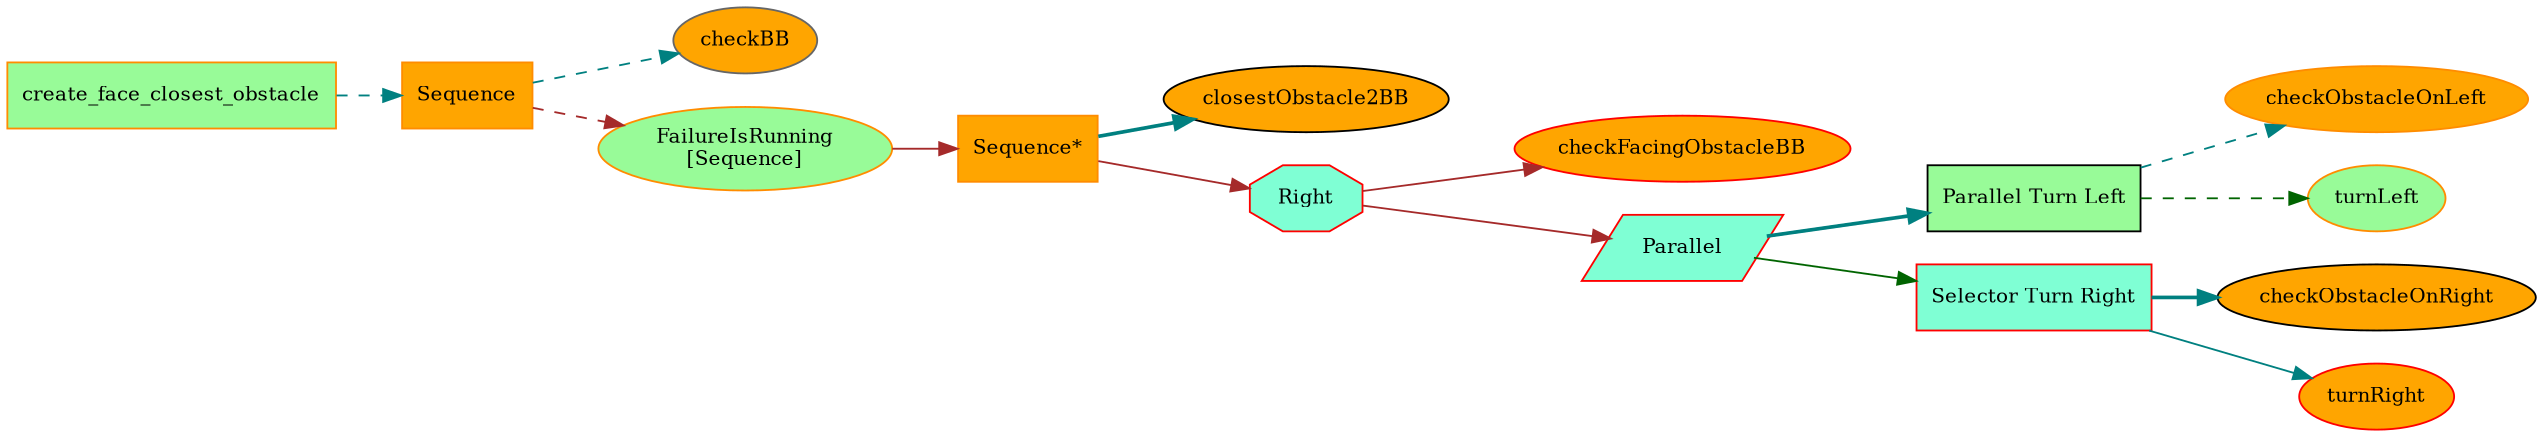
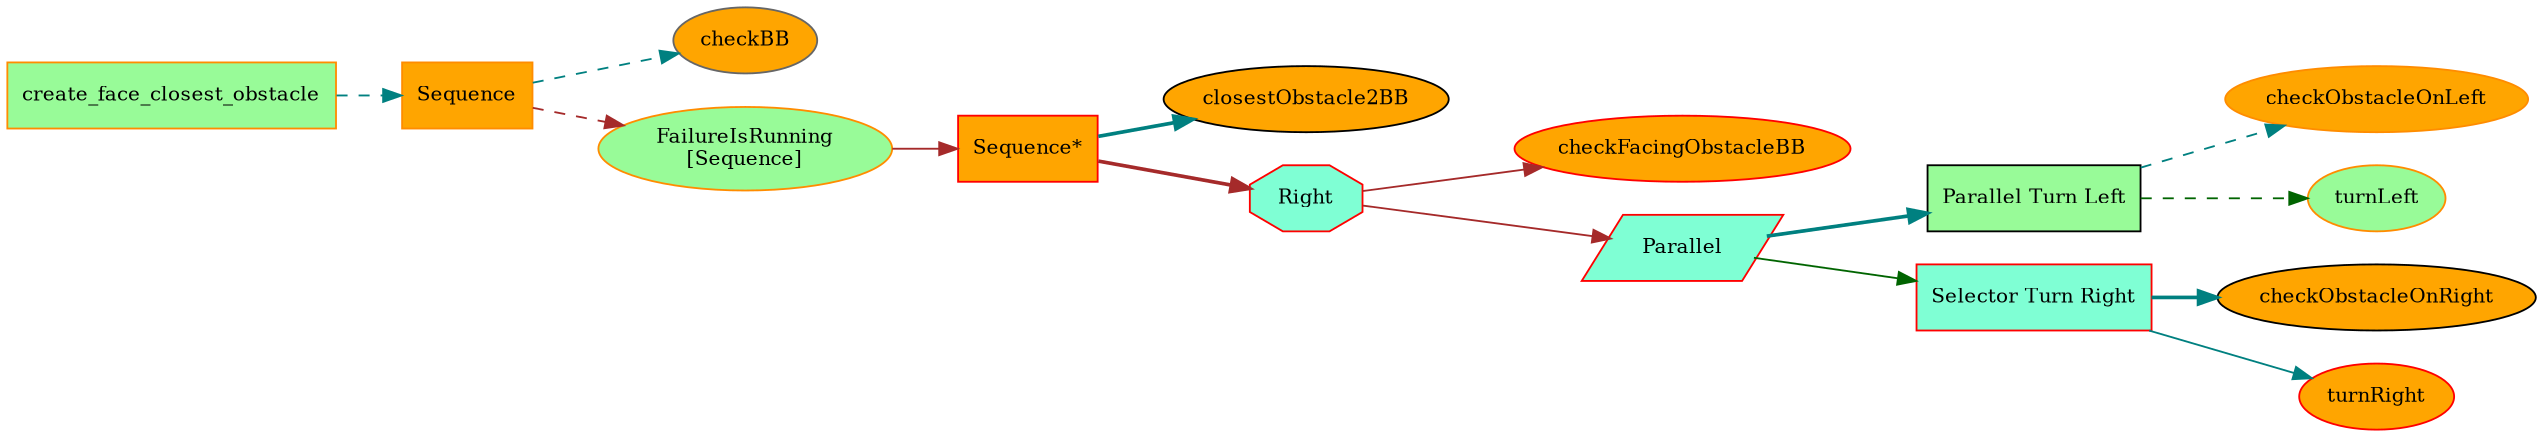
node "Sequence*": color darkorange -> red
edge "Sequence*" -> "Right": style solid -> bold
